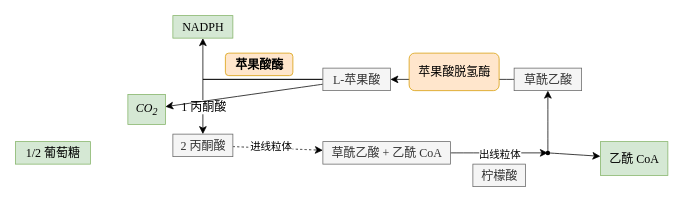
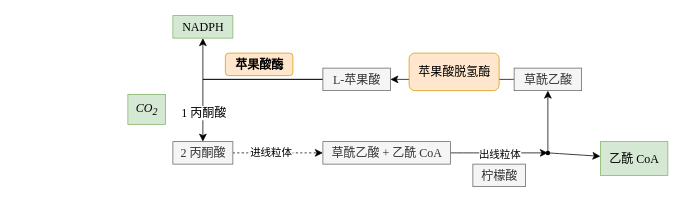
edge "L-苹果酸" -> "CO2": removed
node "2 丙酮酸": moved (203, 145) -> (203, 153)
node "1/2 葡萄糖": removed
